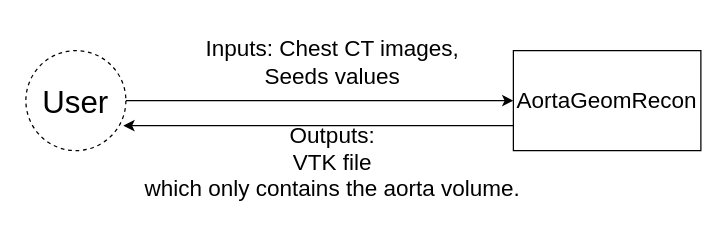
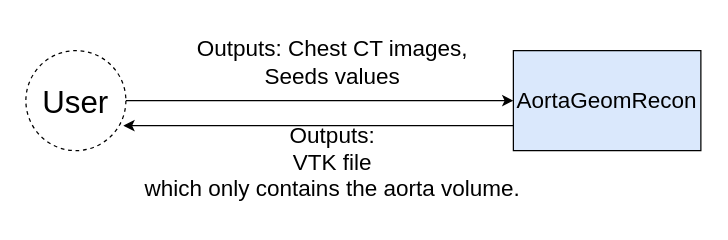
node "Inputs: Chest CT images, Seeds values": label "Inputs: Chest CT images, Seeds values" -> "Outputs: Chest CT images, Seeds values"
node "AortaGeomRecon": fillcolor #ffffff -> #dae8fc
